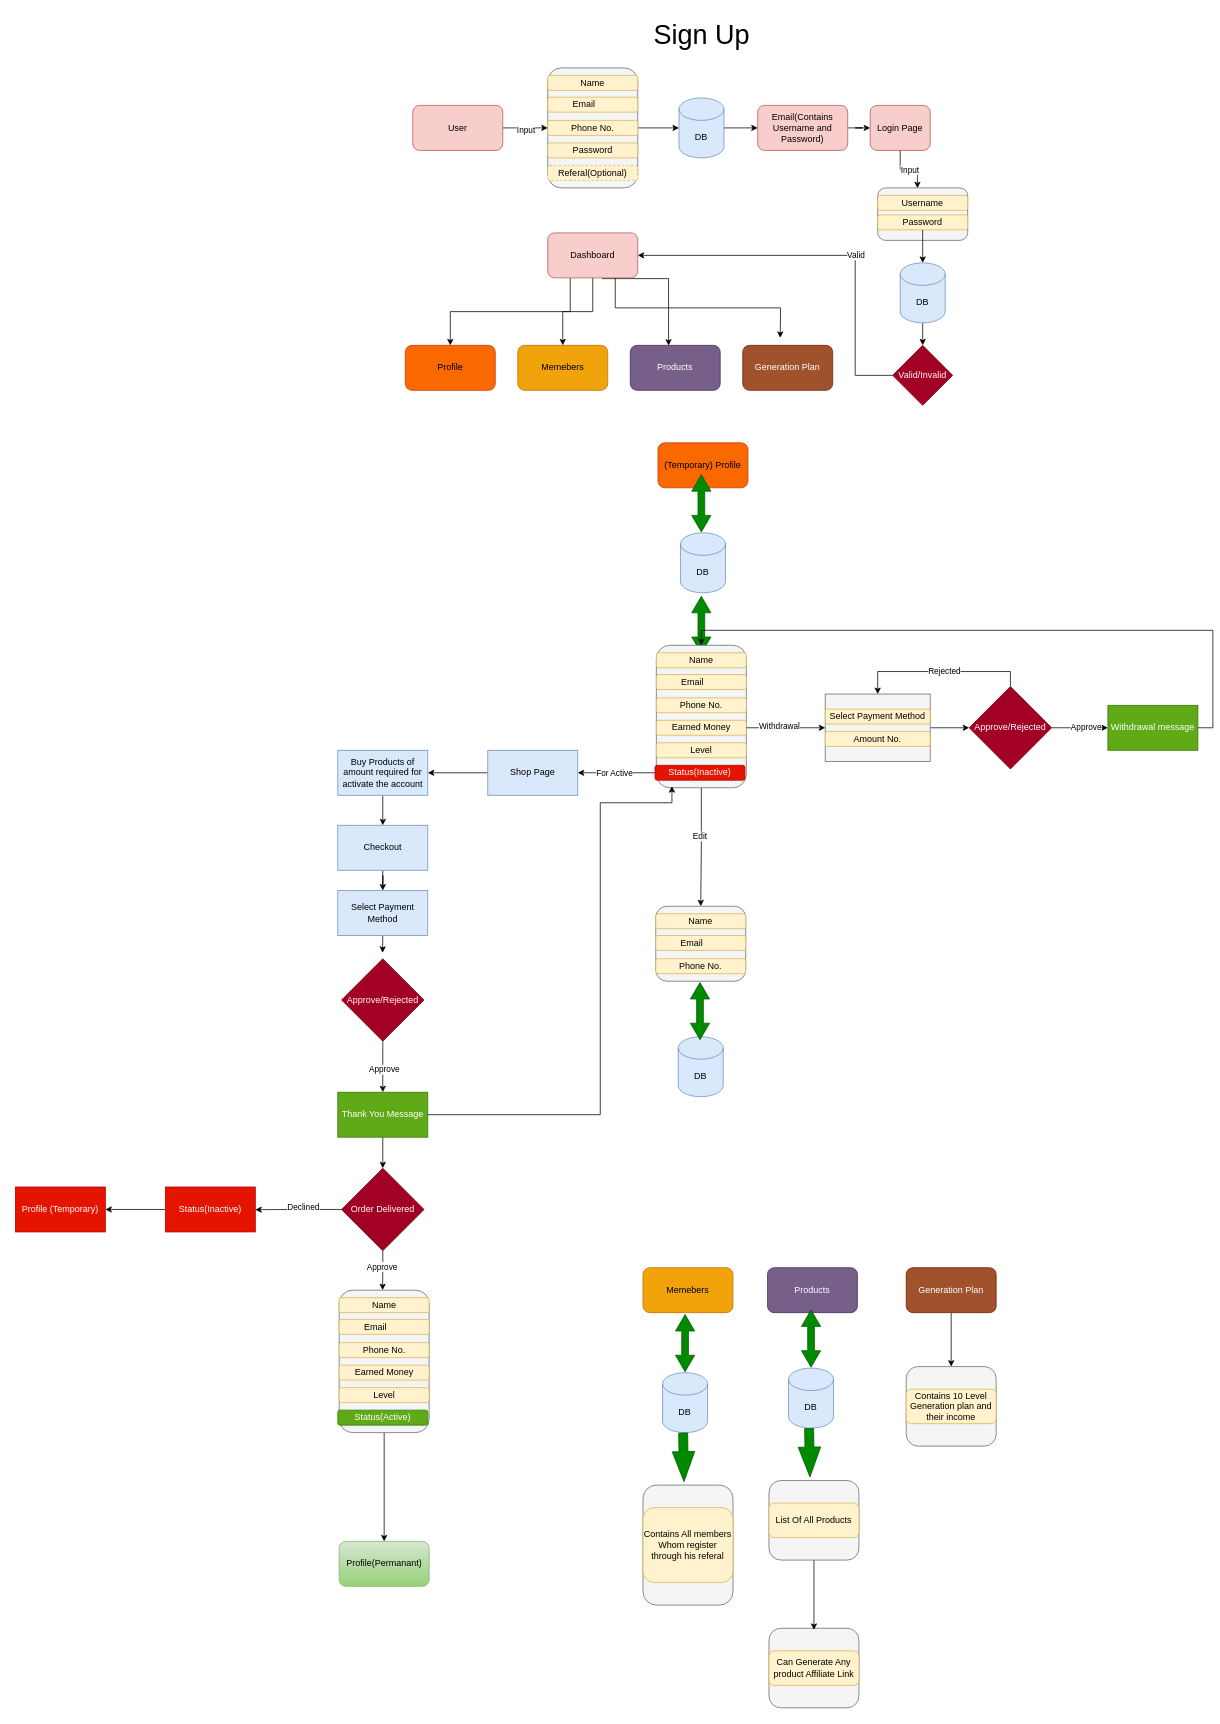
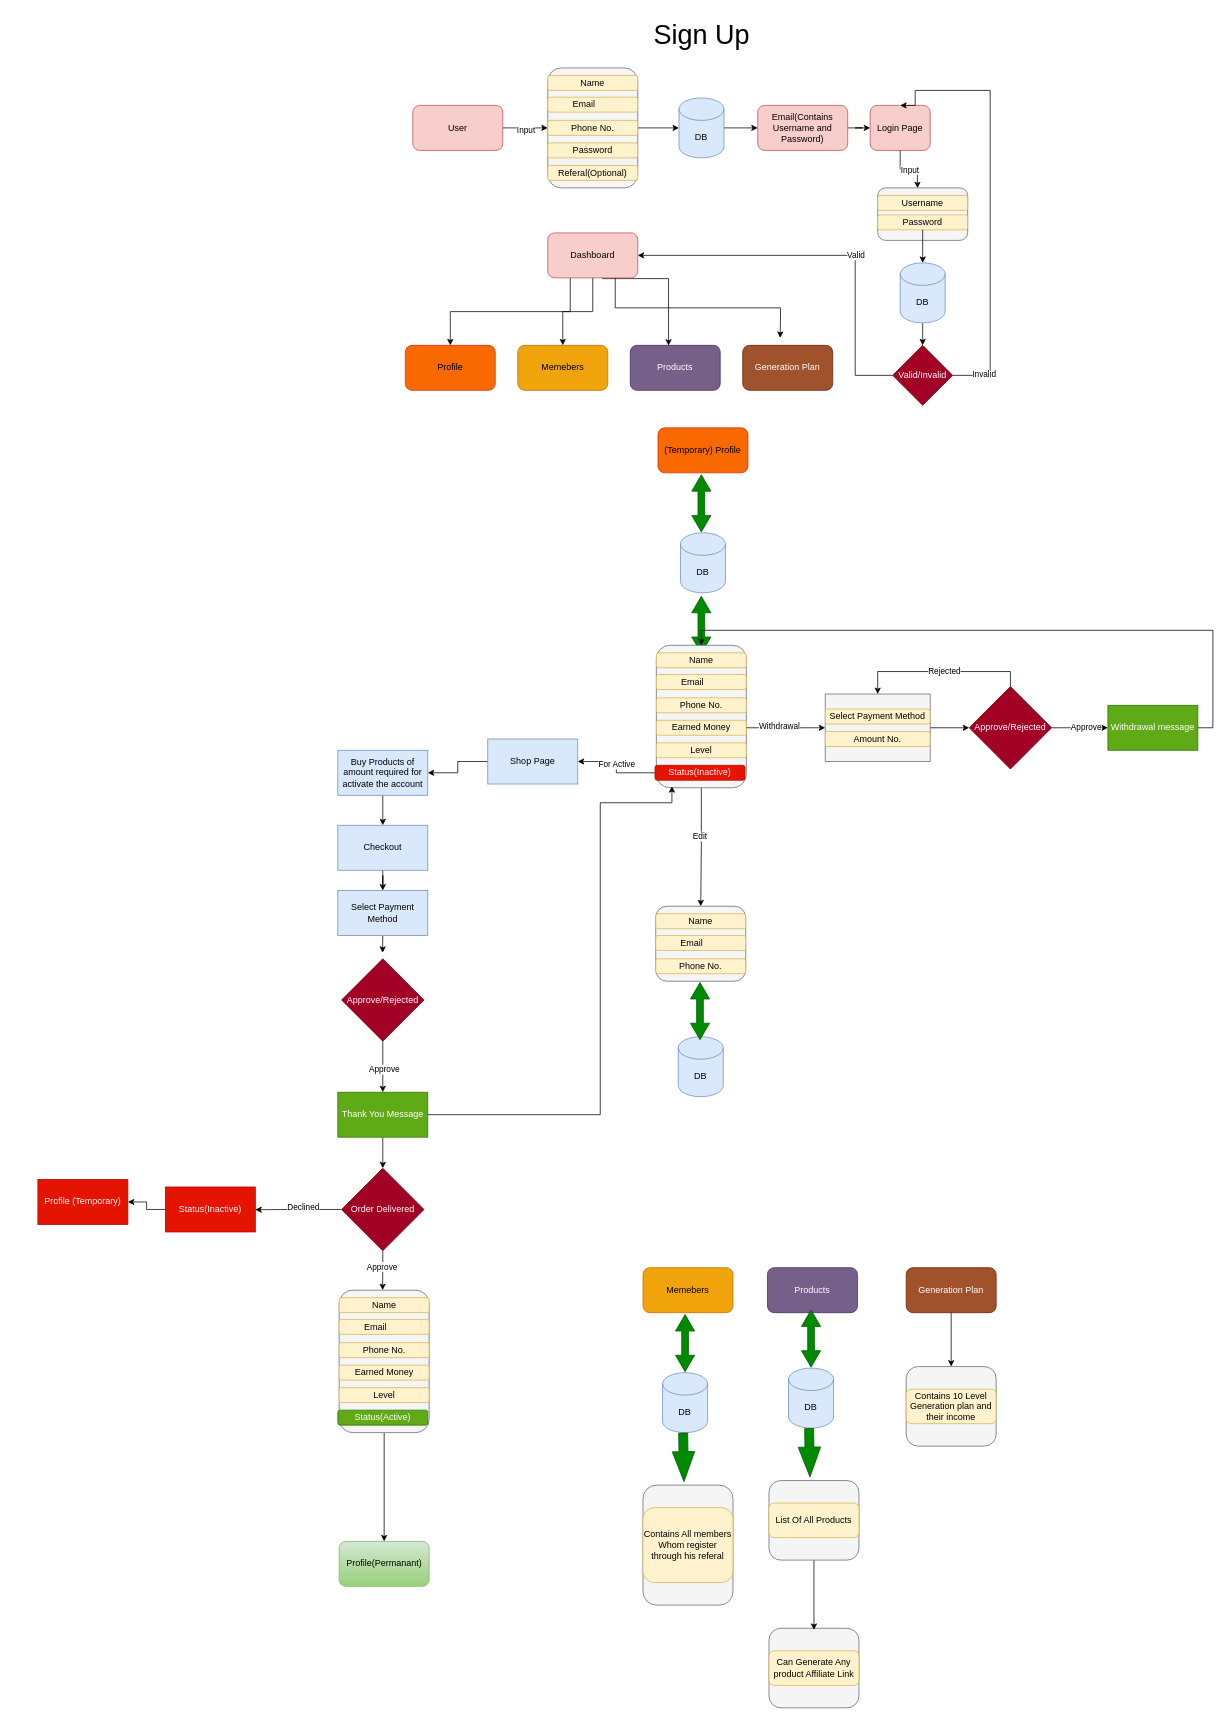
node "Referal(Optional)": style dashed -> solid
edge "Valid/Invalid" -> "Login Page": added, label "Invalid"
node "(Temporary) Profile": moved (703, 465) -> (703, 450)
node "Shop Page": moved (533, 773) -> (533, 762)
node "Profile (Temporary)": moved (60, 1210) -> (83, 1202)
